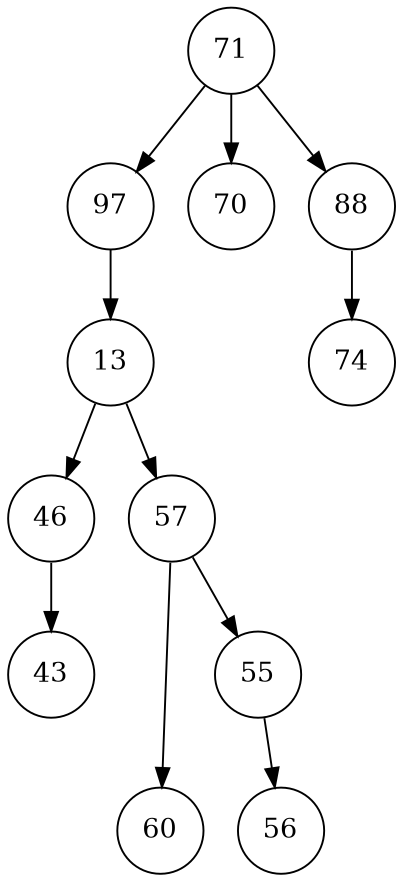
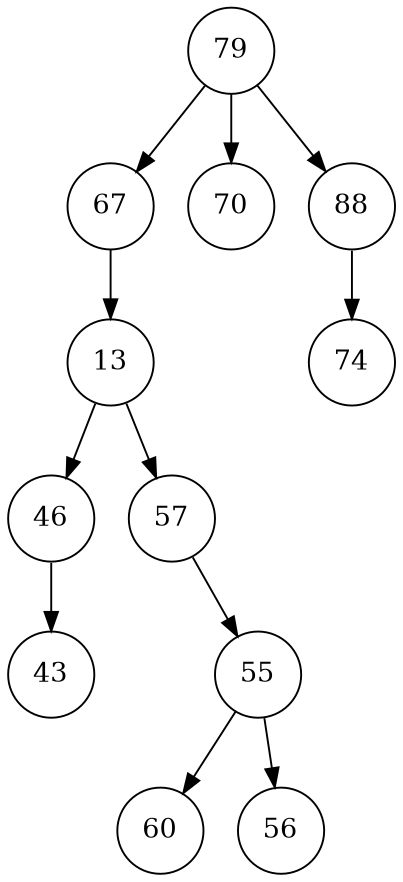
node "71": label "71" -> "79"
node "97": label "97" -> "67"
edge "57" -> "60": now "55" -> "60"
